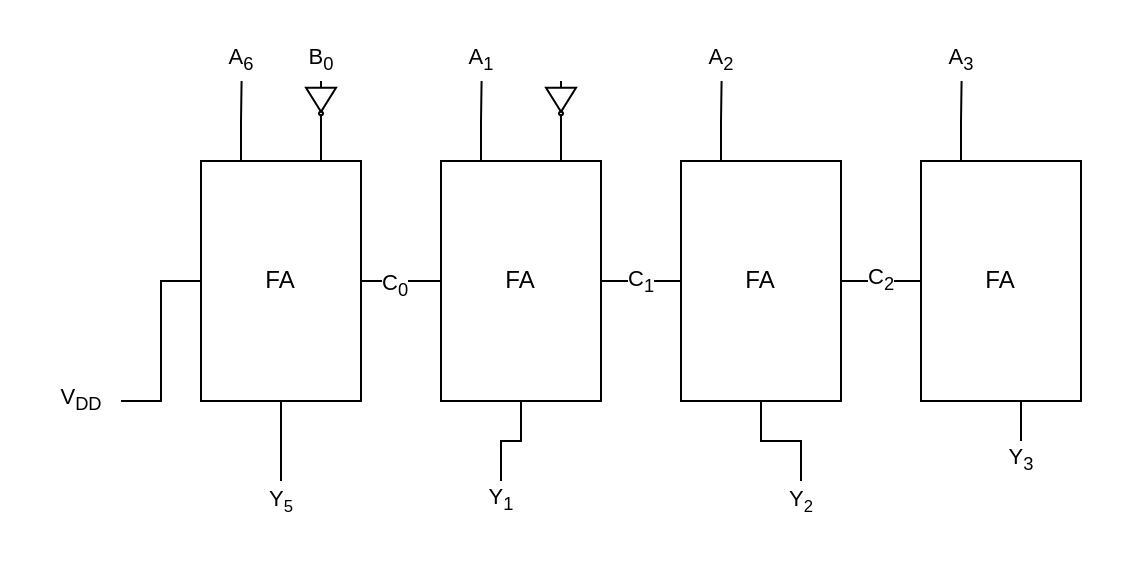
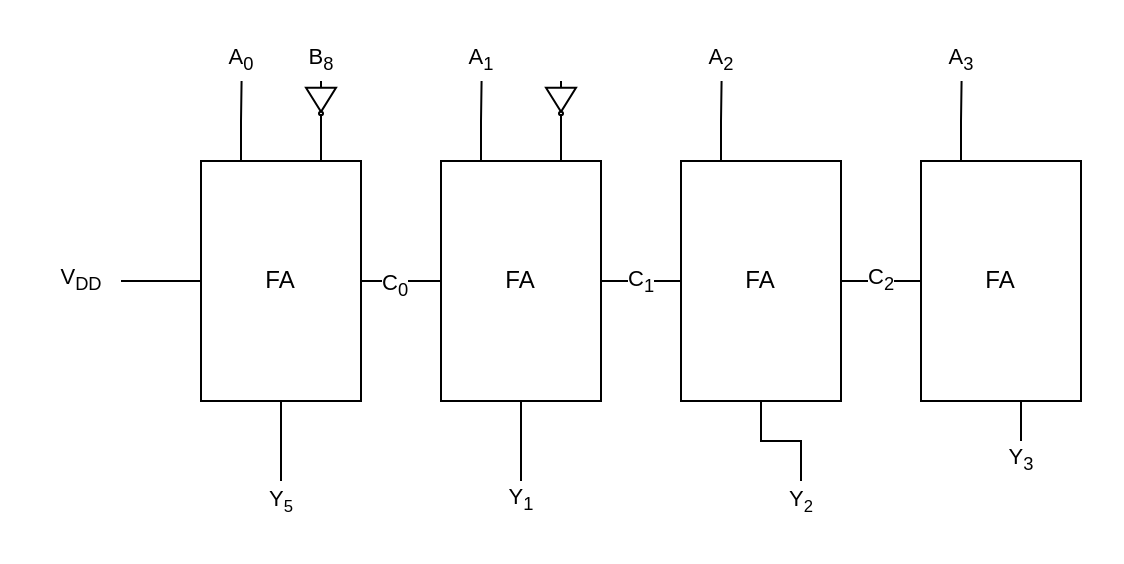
node "A6": label "A6" -> "A0"
node "B0": label "B0" -> "B8"
node "VDD": moved (81, 401) -> (81, 281)
node "Y1": moved (501, 501) -> (521, 501)
